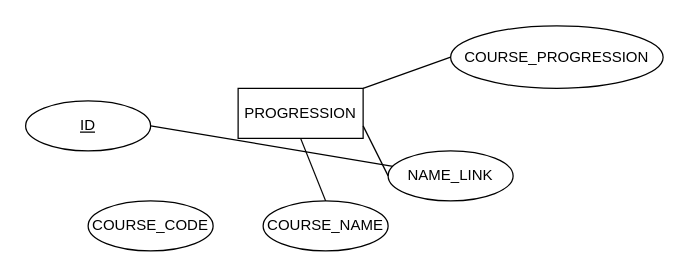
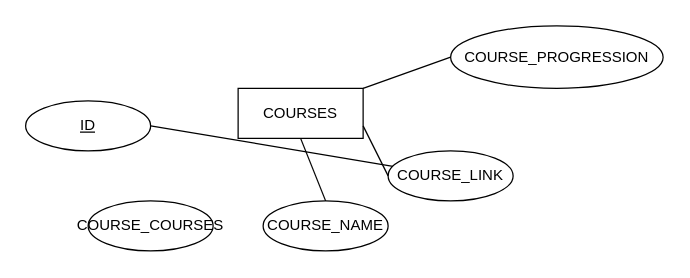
node "PROGRESSION": label "PROGRESSION" -> "COURSES"
node "NAME_LINK": label "NAME_LINK" -> "COURSE_LINK"
node "COURSE_CODE": label "COURSE_CODE" -> "COURSE_COURSES"
